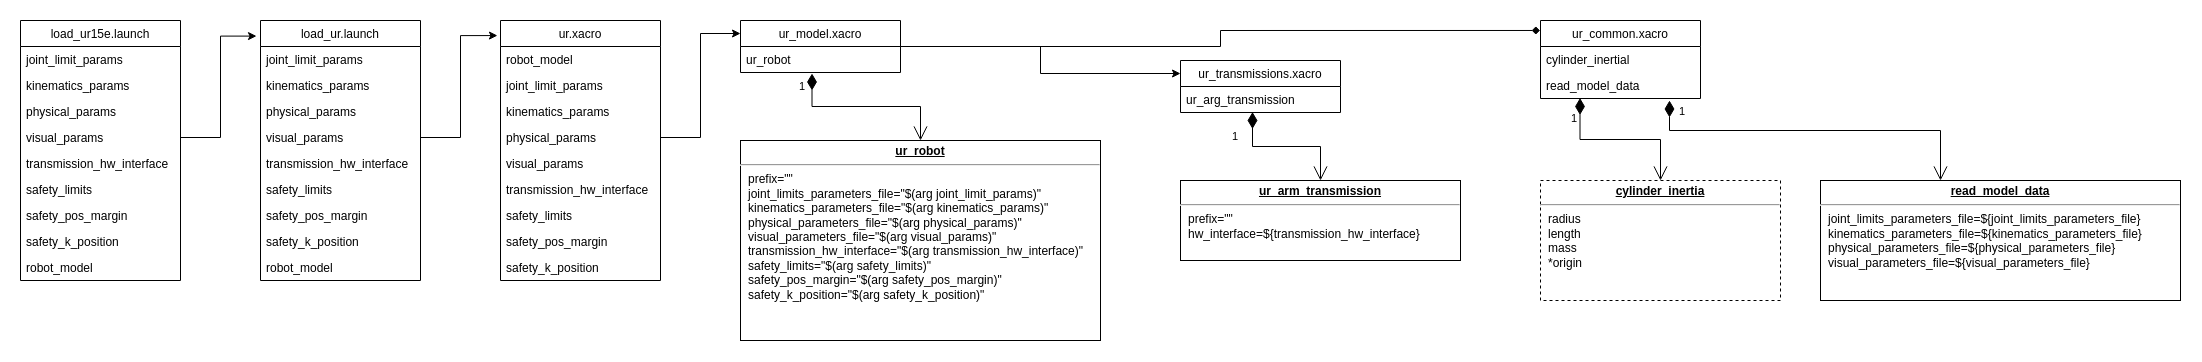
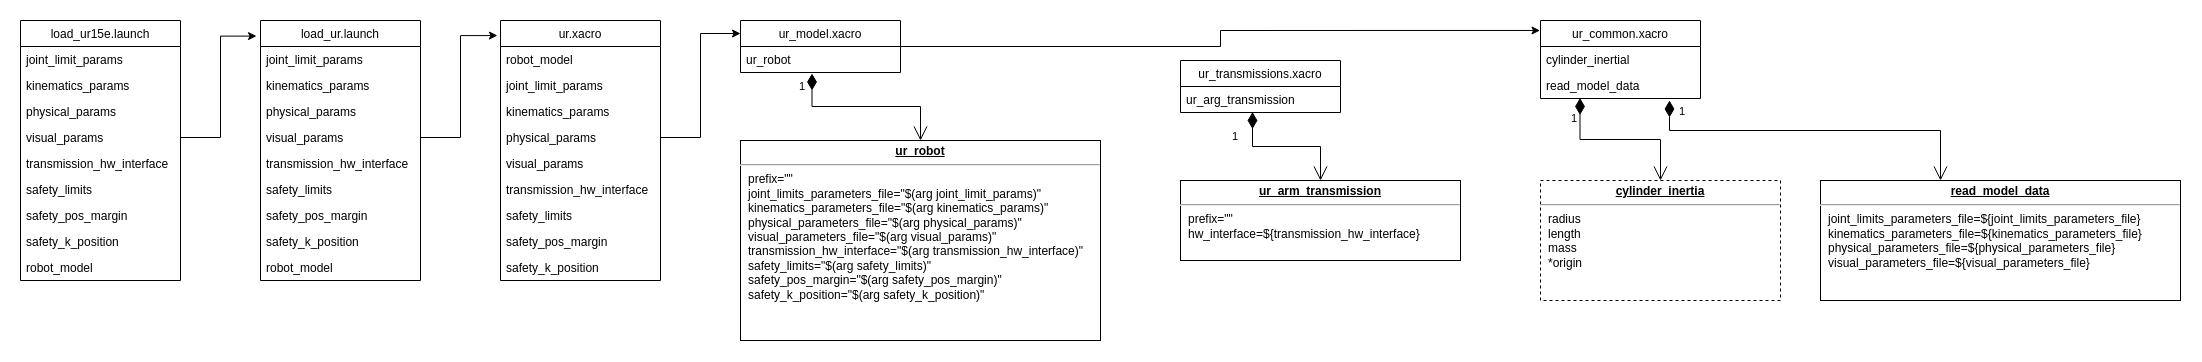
edge "ur_model.xacro" -> "ur_common.xacro": arrowhead diamond -> classic
edge "ur_model.xacro" -> "ur_transmissions.xacro": removed
